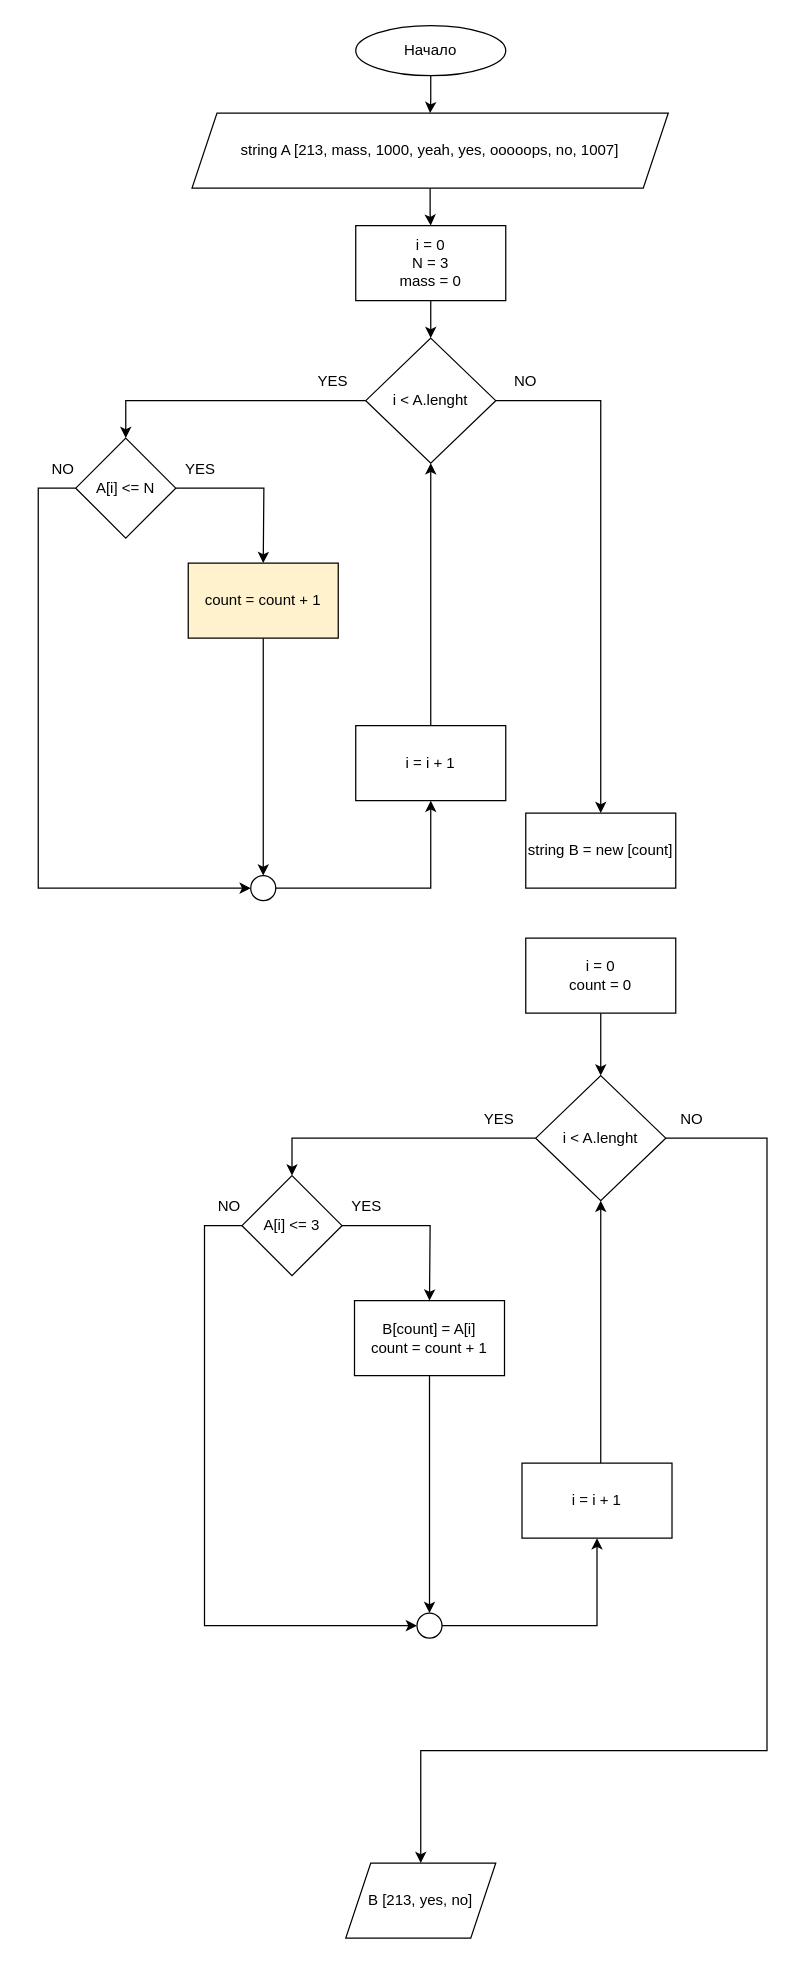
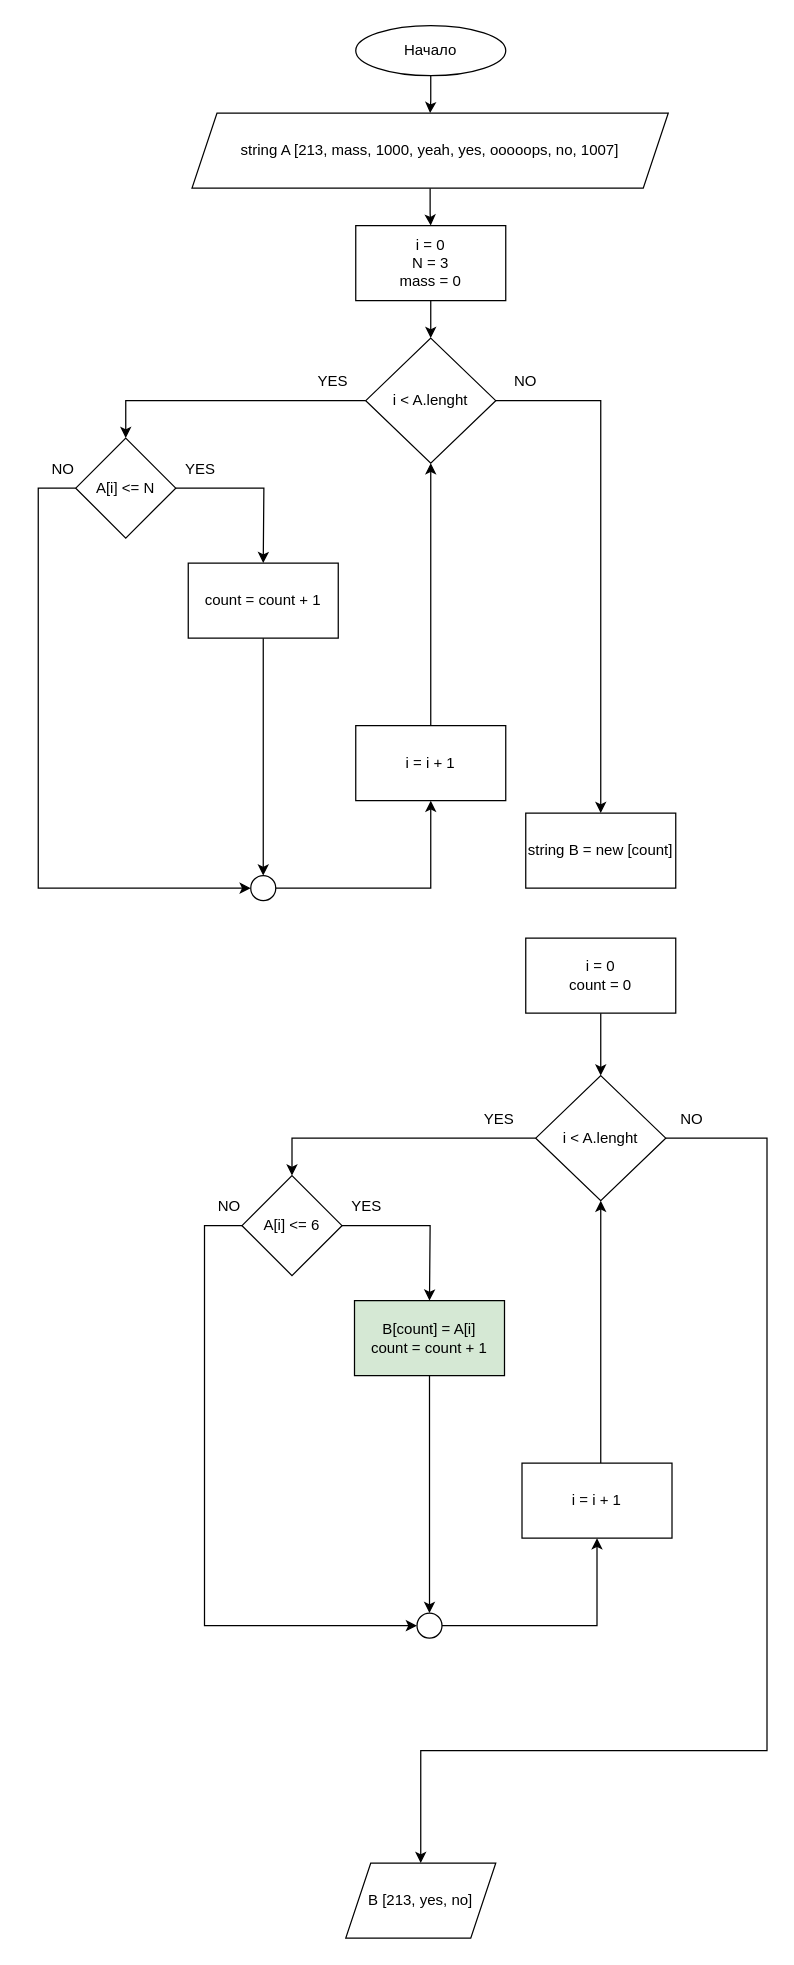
node "count = count + 1": fillcolor #fff2cc -> #ffffff
node "A[i] <= 3": label "A[i] <= 3" -> "A[i] <= 6"
node "B[count] = A[i] count = count + 1": fillcolor #ffffff -> #d5e8d4
